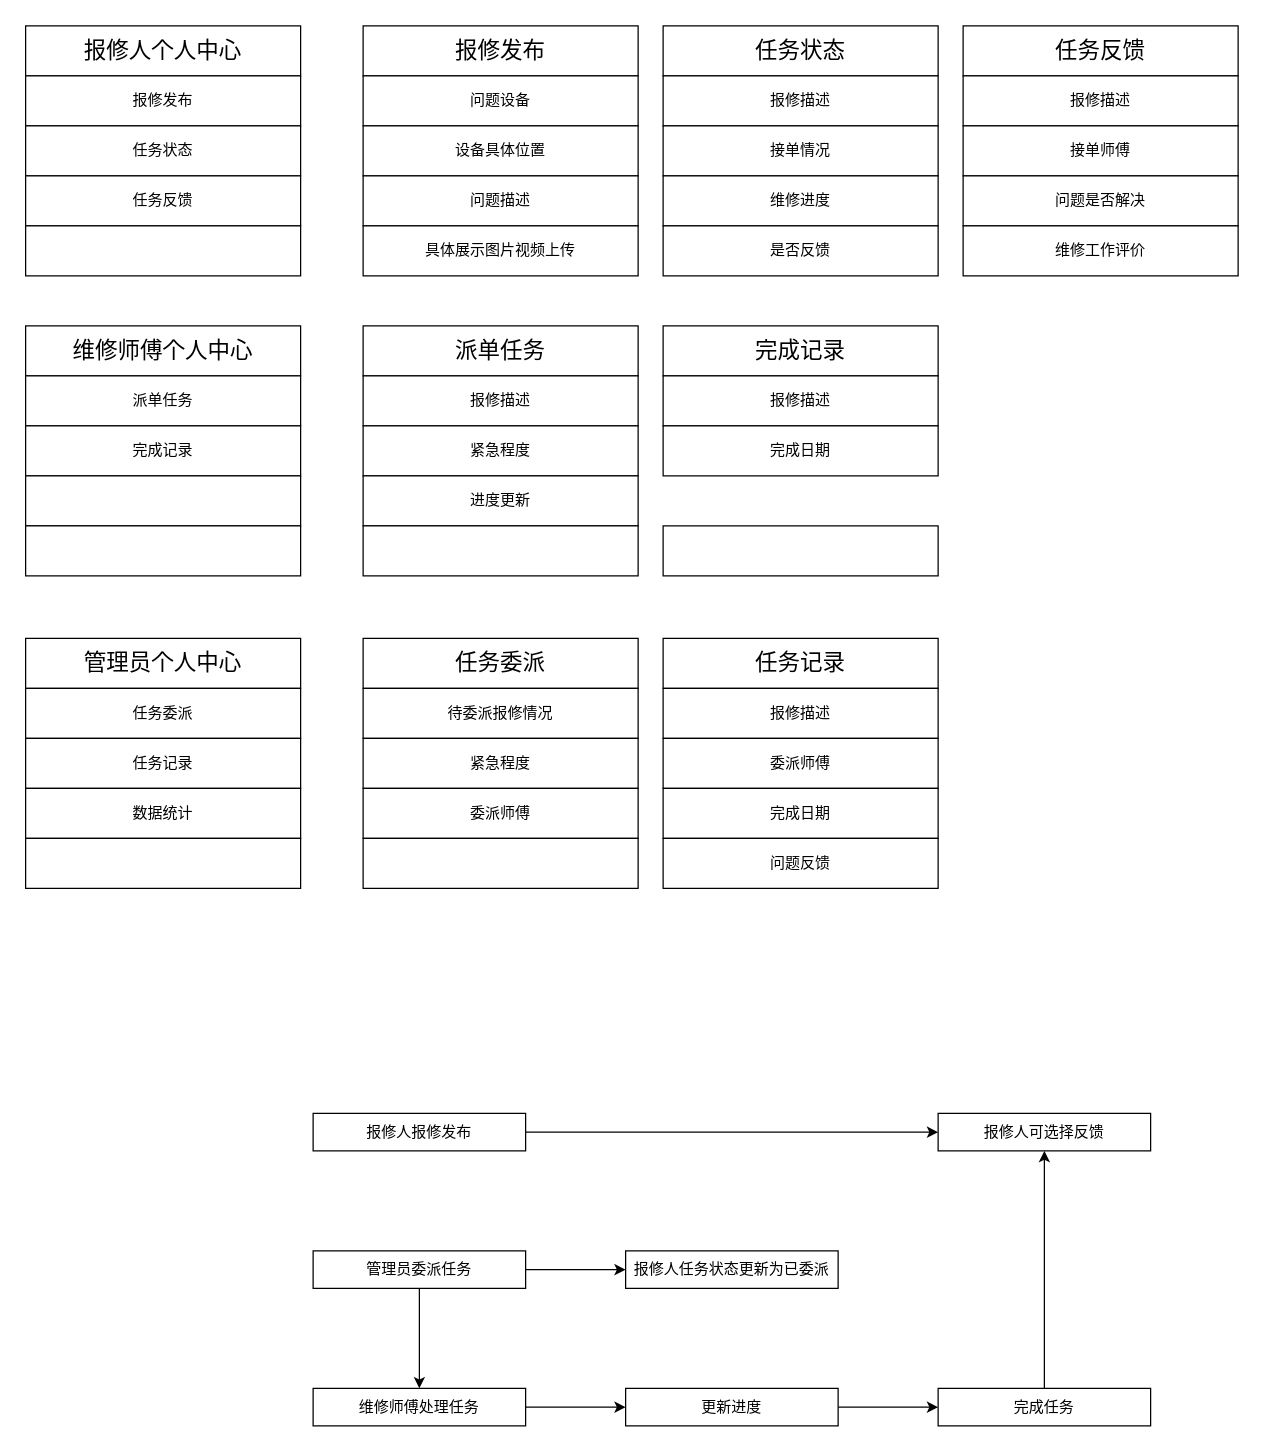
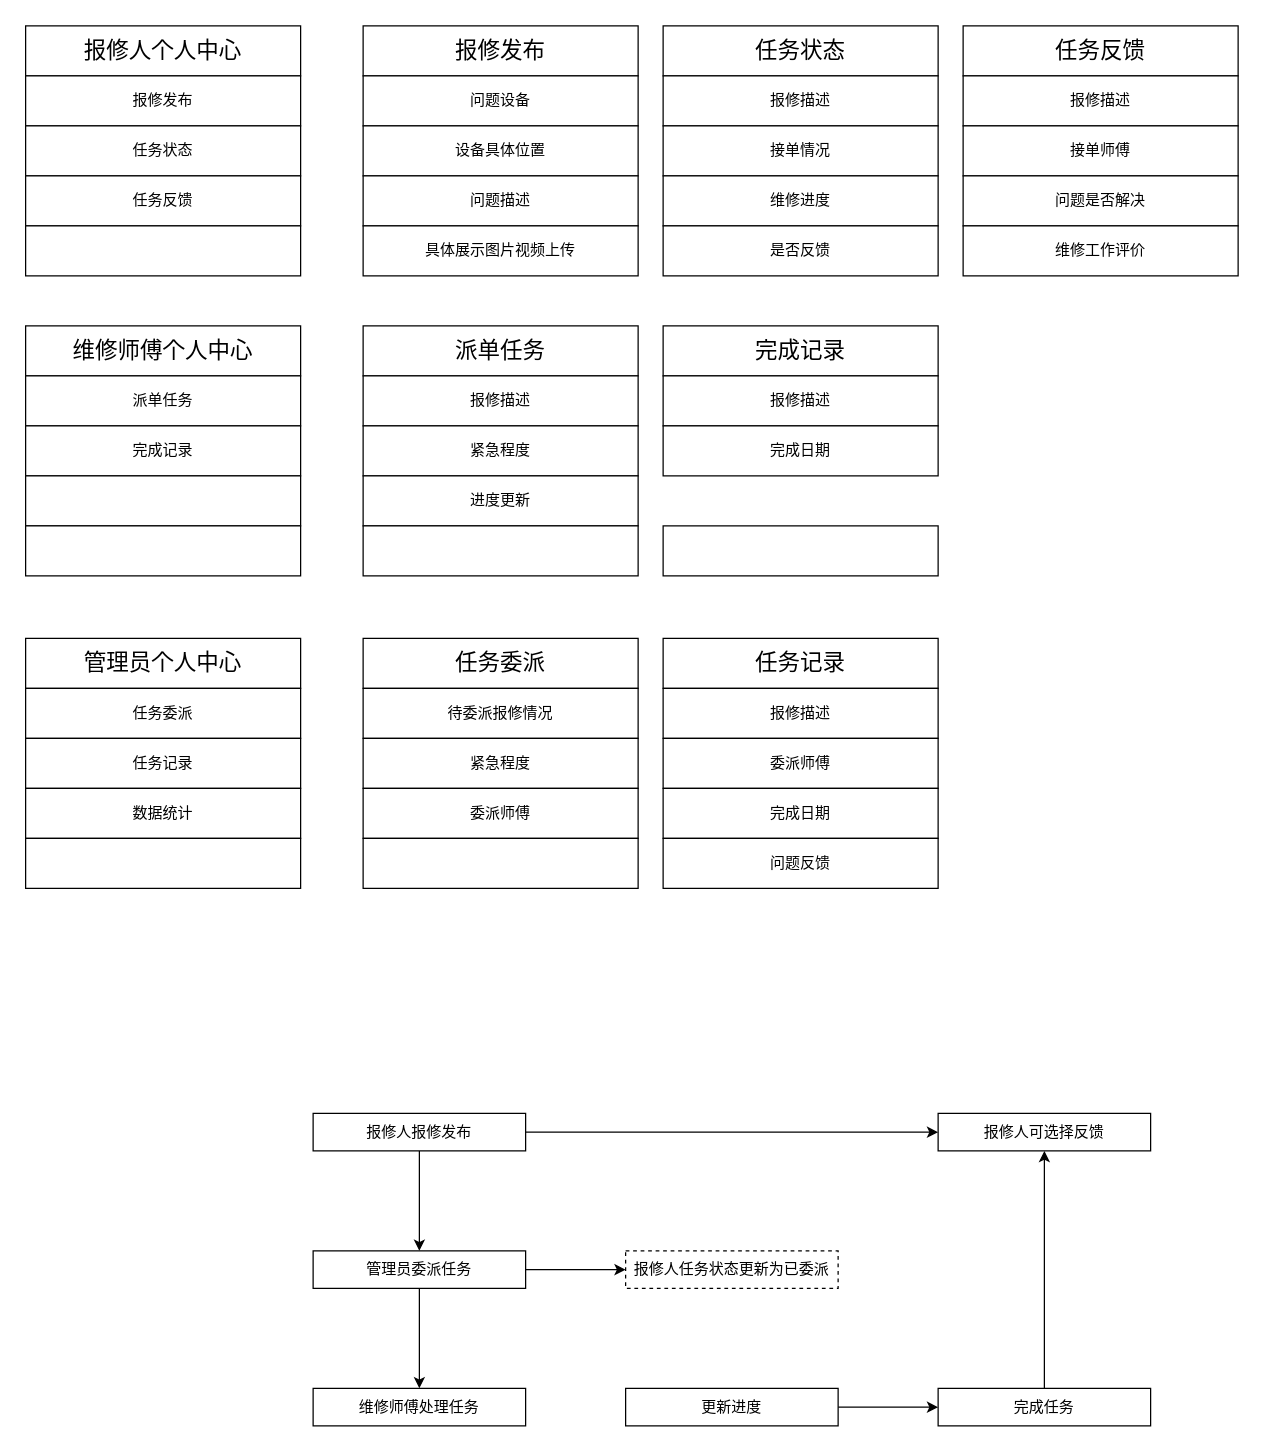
edge "报修人报修发布" -> "管理员委派任务": added
node "报修人任务状态更新为已委派": style solid -> dashed
edge "维修师傅处理任务" -> "更新进度": removed
